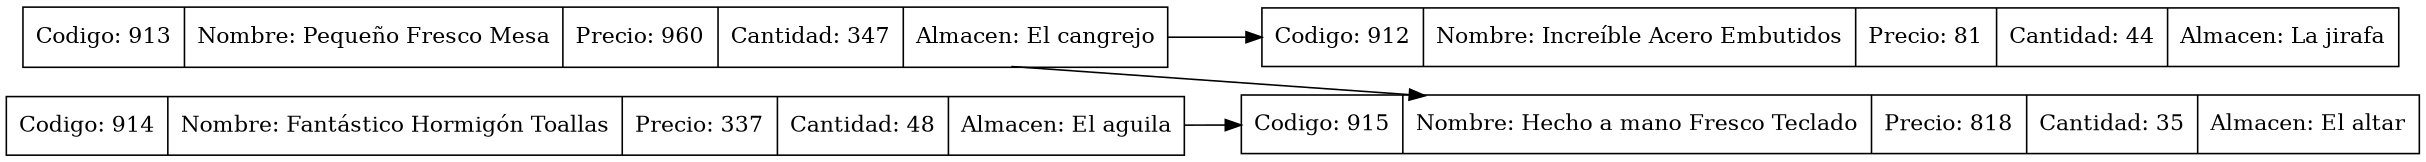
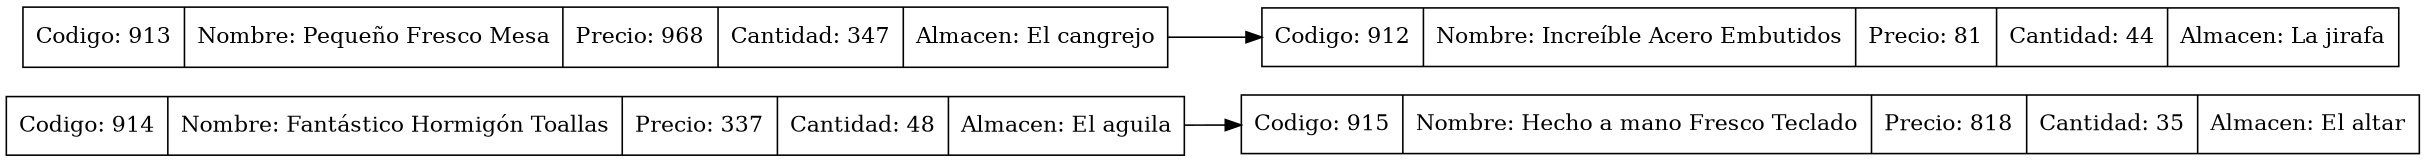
node "Codigo: 913": text "Precio: 960" -> "Precio: 968"
edge "Codigo: 913" -> "Codigo: 915": removed
